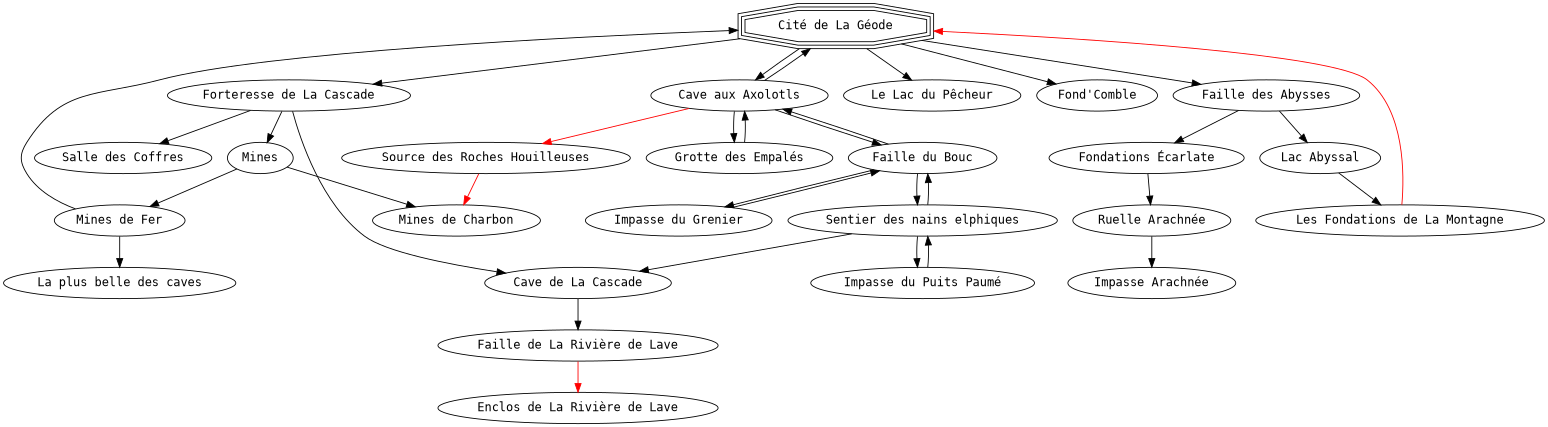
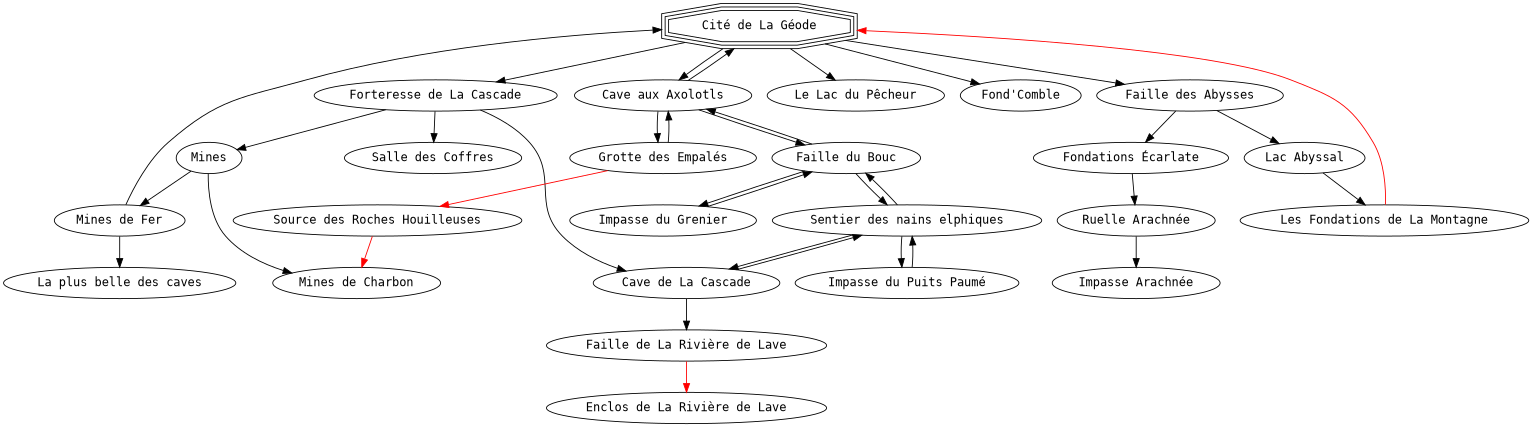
edge "Cave aux Axolotls" -> "Source des Roches Houilleuses": now "Grotte des Empalés" -> "Source des Roches Houilleuses"
edge "Cave de La Cascade" -> "Sentier des nains elphiques": added
